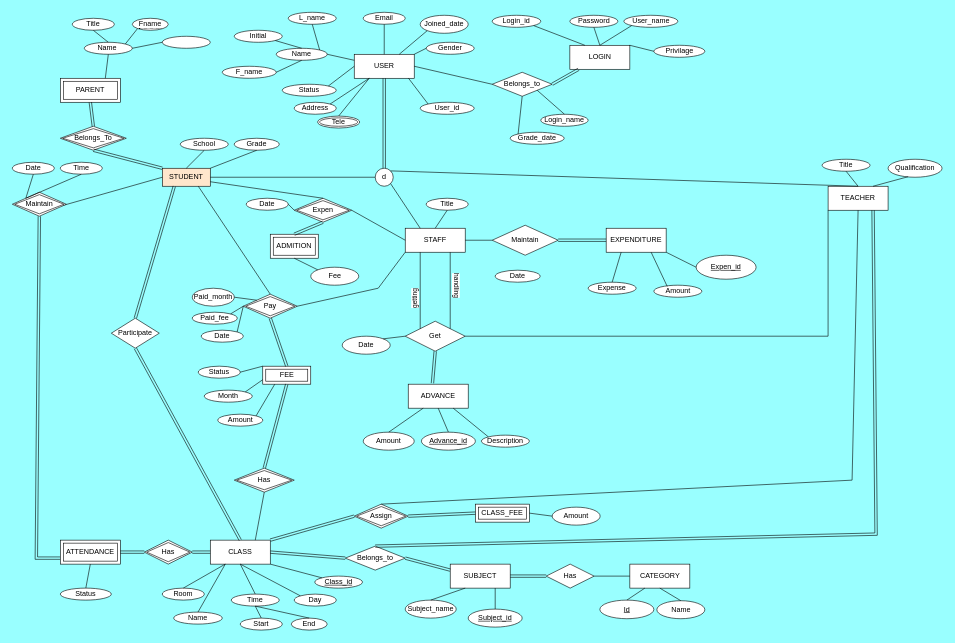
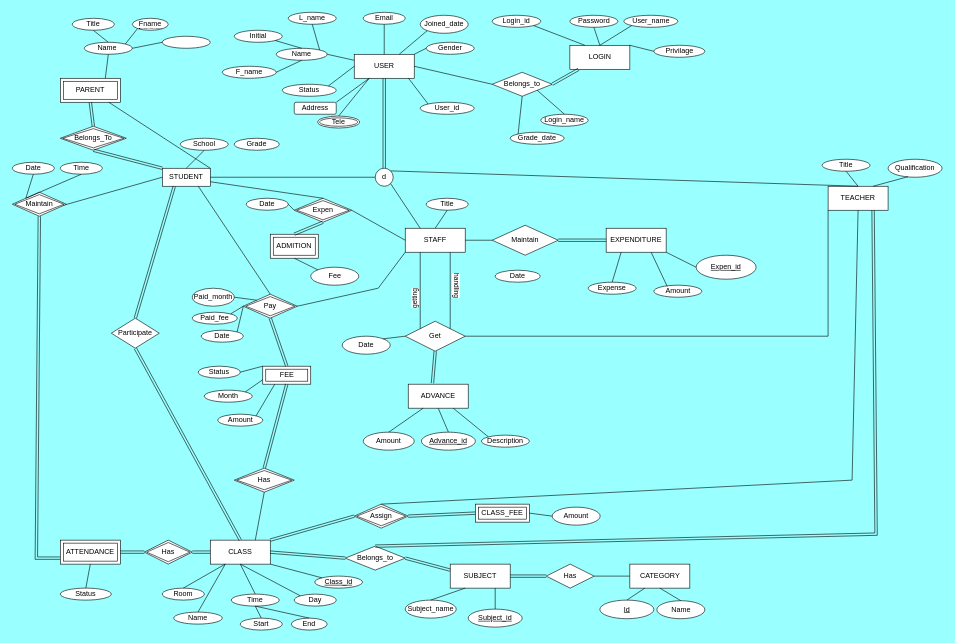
node "Address": shape ellipse -> rounded rectangle
edge "Grade" -- "STUDENT": now "PARENT" -- "STUDENT"
node "STUDENT": fillcolor #ffe6cc -> #ffffff
